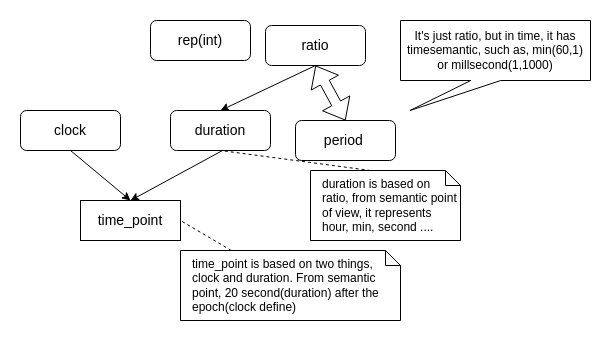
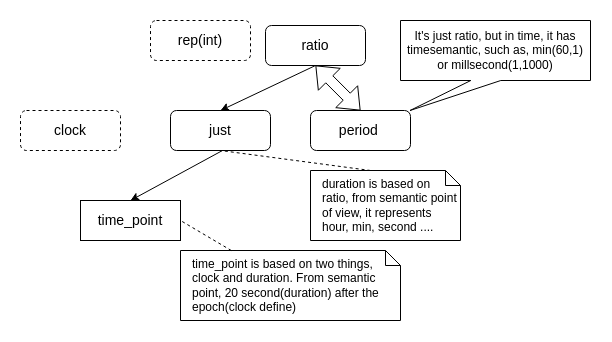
node "rep(int)": style solid -> dashed
node "clock": style solid -> dashed
node "duration": label "duration" -> "just"
node "period": moved (346, 141) -> (361, 131)
edge "clock" -> "time_point": removed
